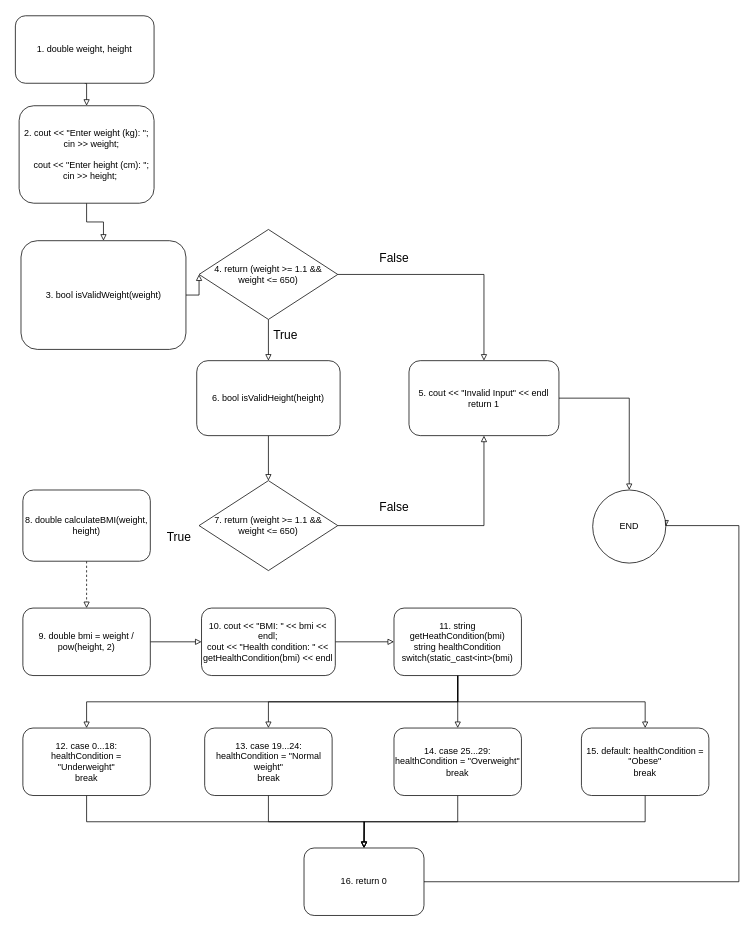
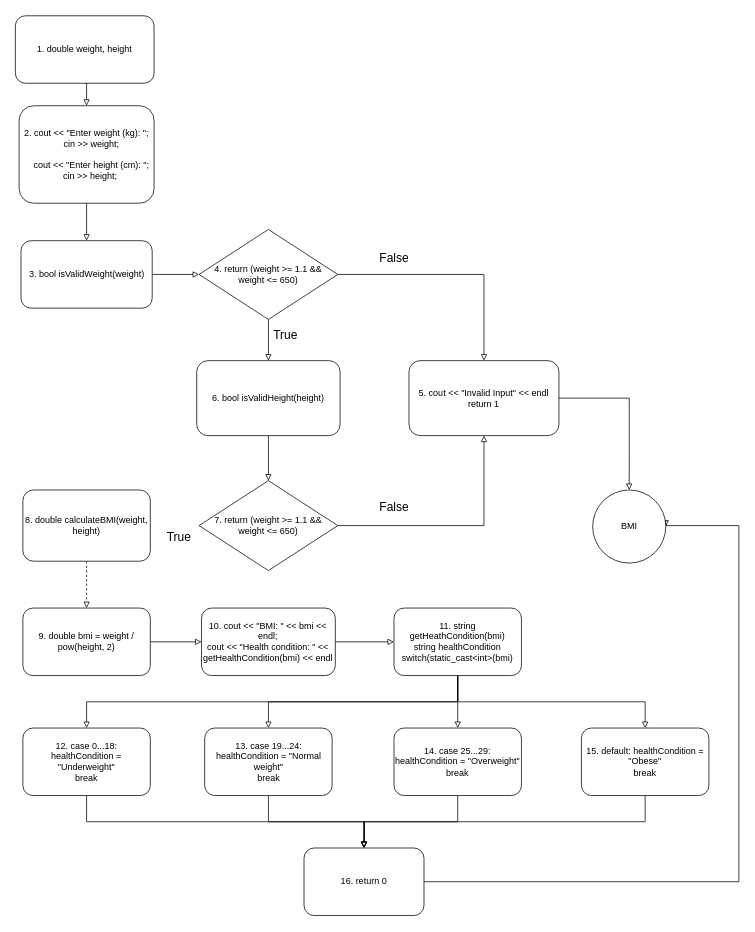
node "3. bool isValidWeight(weight)": size 165x109 -> 131x68
node "END": label "END" -> "BMI"
